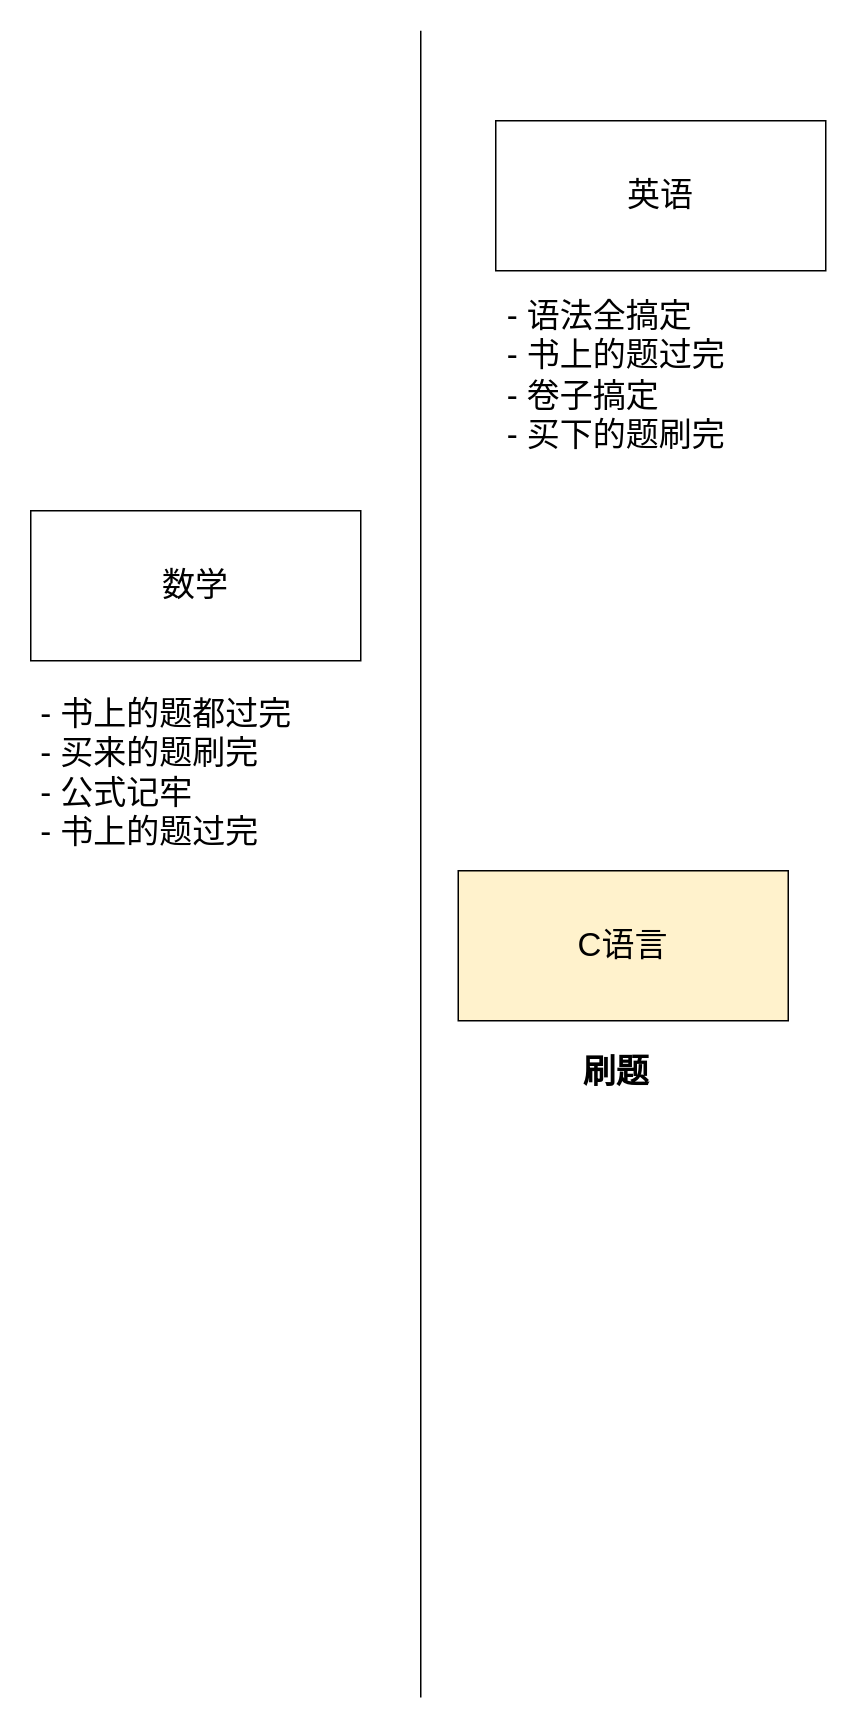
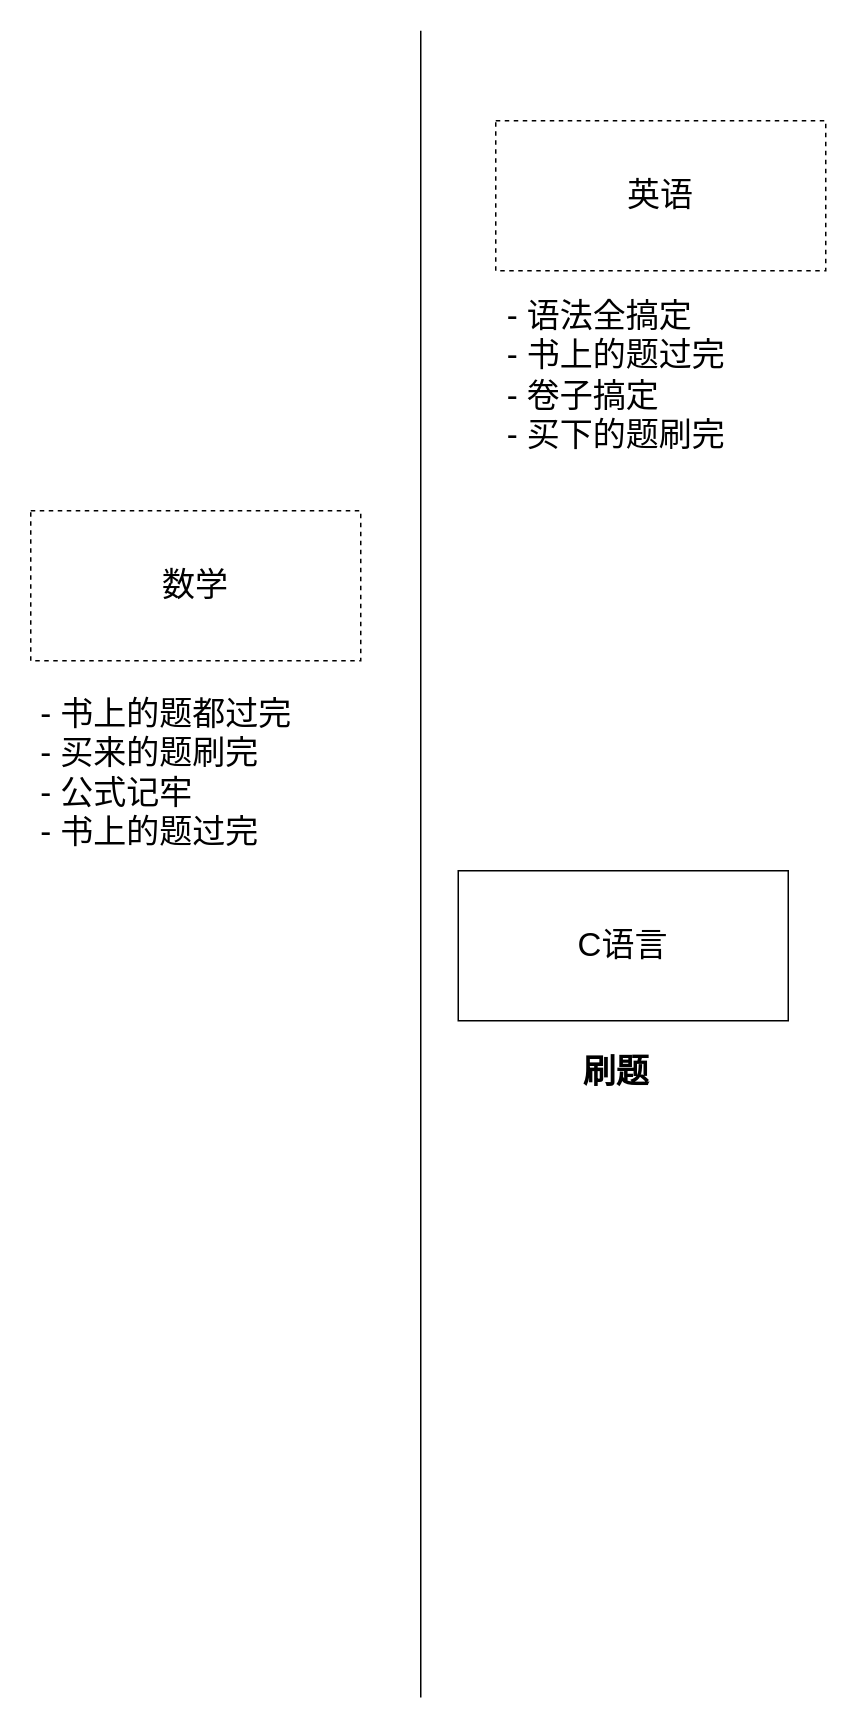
node "英语": style solid -> dashed
node "数学": style solid -> dashed
node "C语言": fillcolor #fff2cc -> #ffffff
